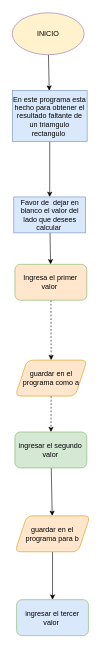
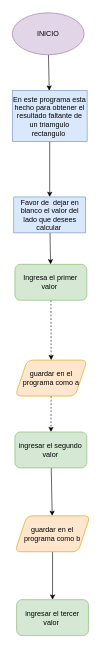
node "INICIO": fillcolor #fff2cc -> #e1d5e7
node "Ingresa el primer valor": fillcolor #ffe6cc -> #d5e8d4
node "guardar en el programa para b": label "guardar en el programa para b" -> "guardar en el programa como b"
node "ingresar el tercer valor": fillcolor #dae8fc -> #d5e8d4
